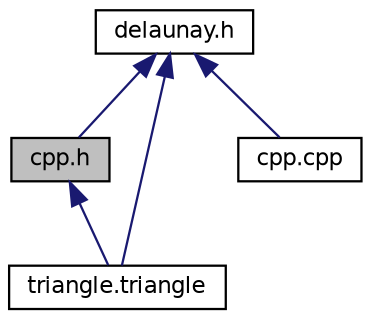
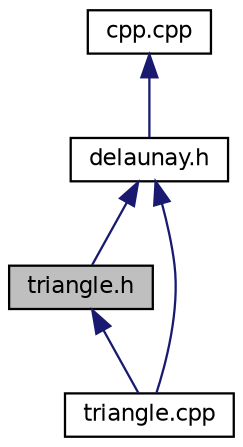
edge "cpp.cpp" -> "delaunay.h": reversed
node "cpp.h": label "cpp.h" -> "triangle.h"
node "triangle.triangle": label "triangle.triangle" -> "triangle.cpp"
